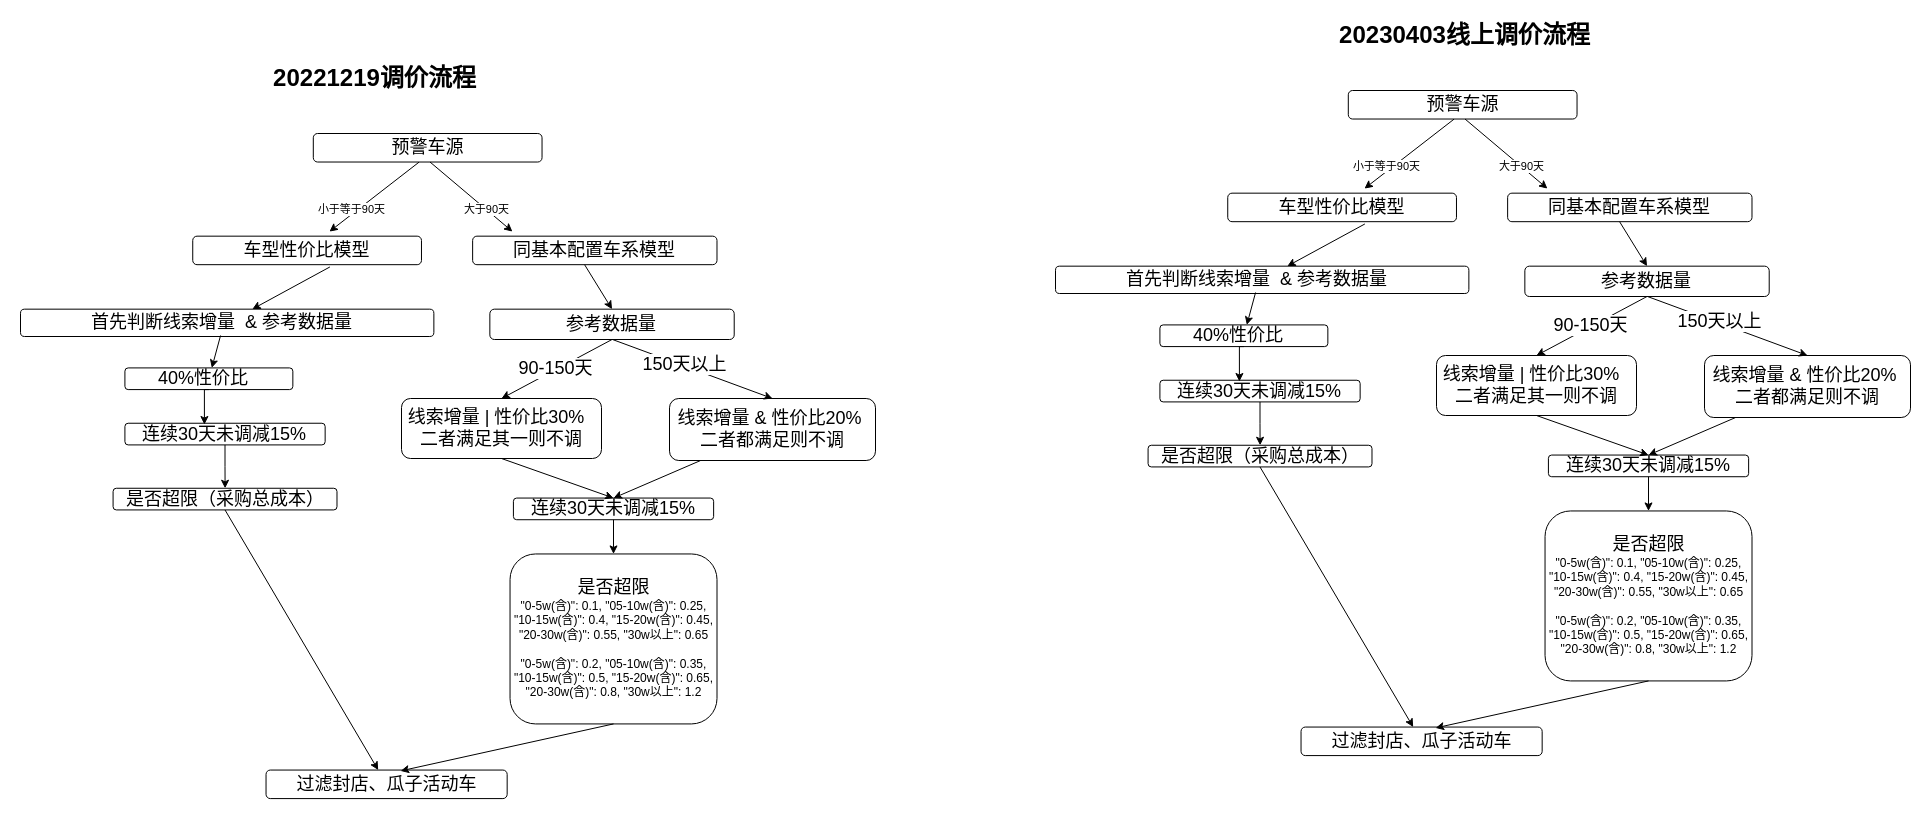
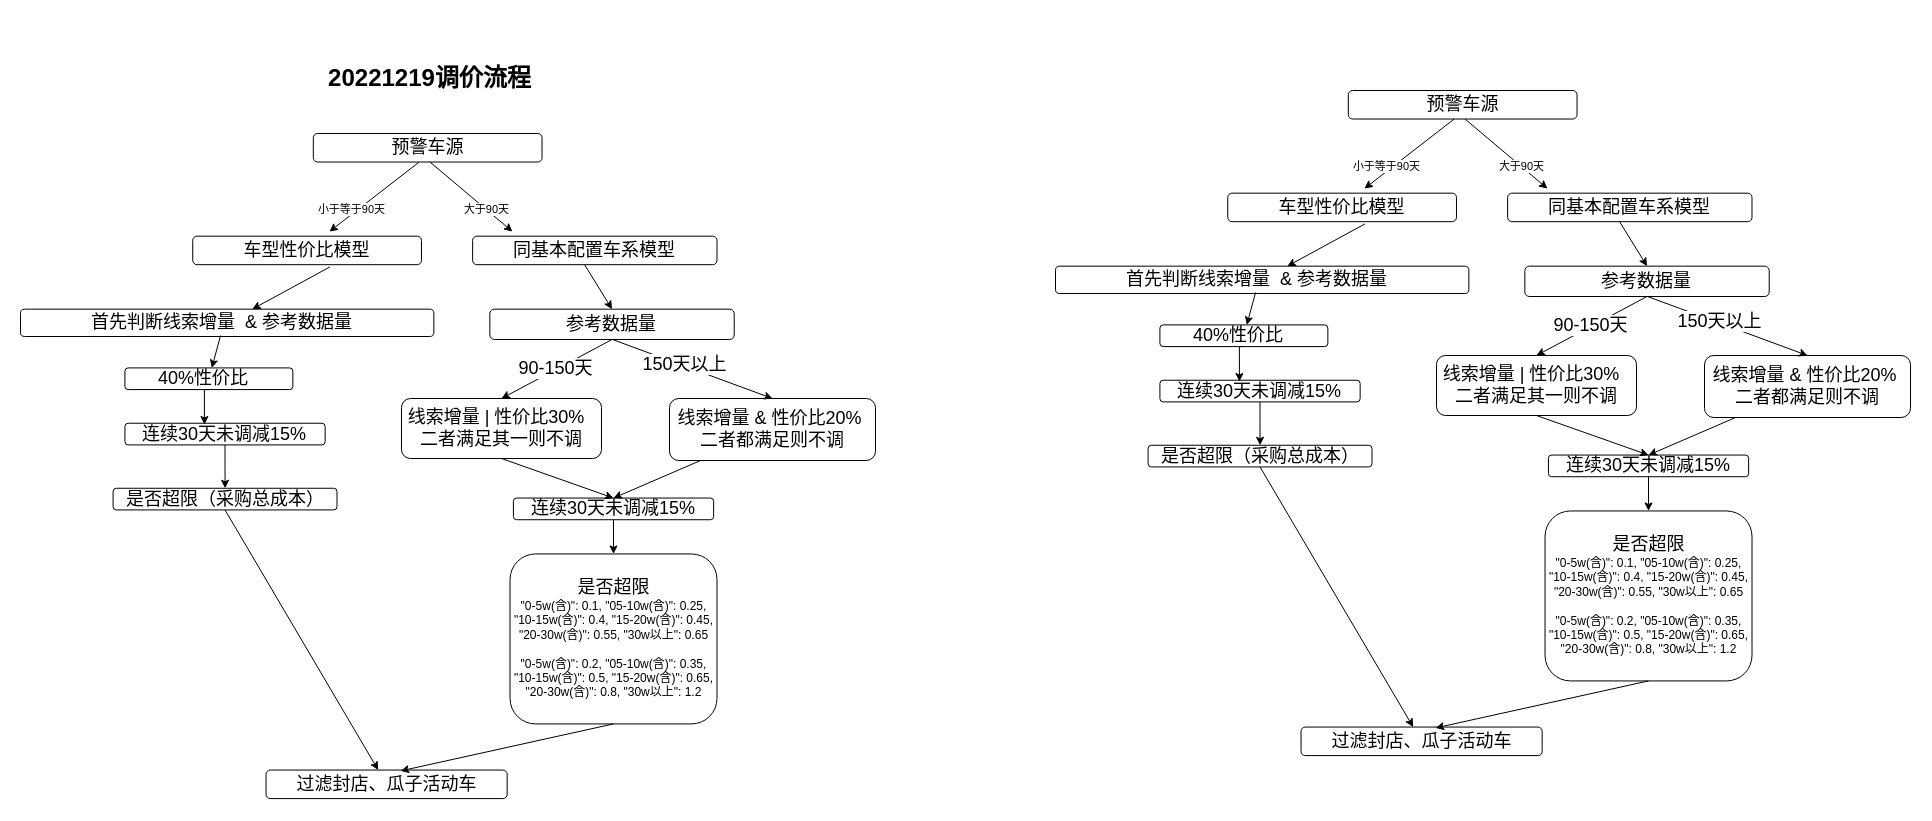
node "20230403线上调价流程": removed
node "20221219调价流程": moved (375, 79) -> (430, 79)
